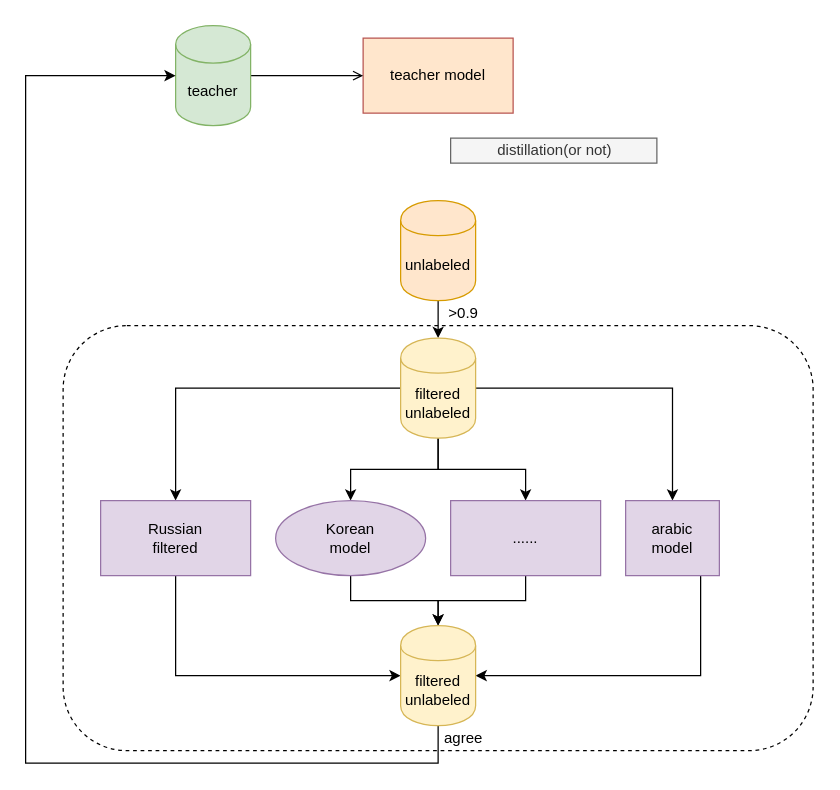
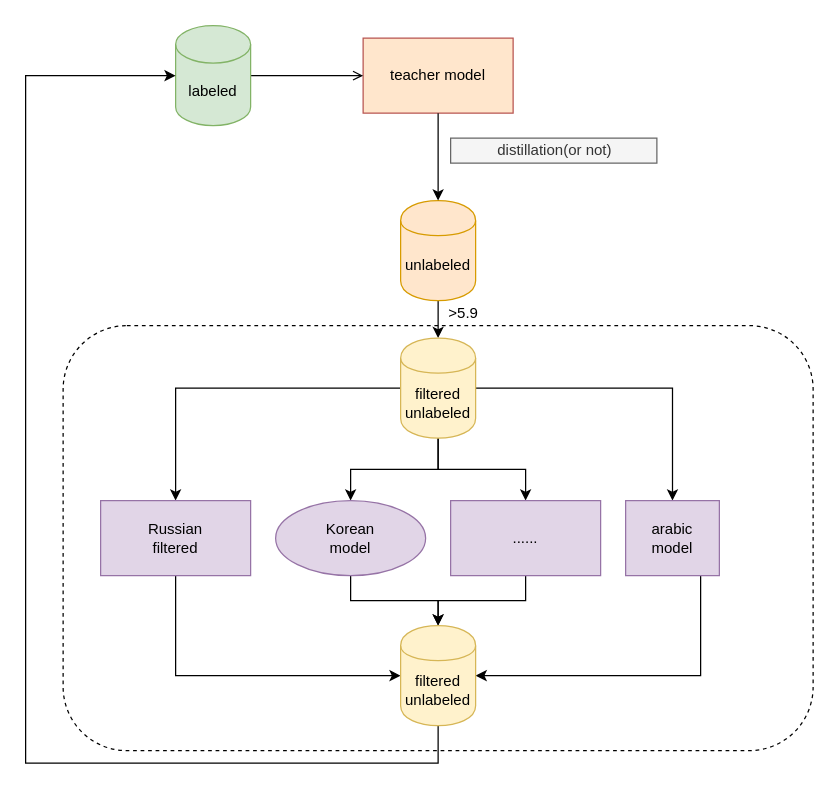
node "teacher": label "teacher" -> "labeled"
edge "teacher model" -> "unlabeled": added
node ">0.9": label ">0.9" -> ">5.9"
node "agree": removed
